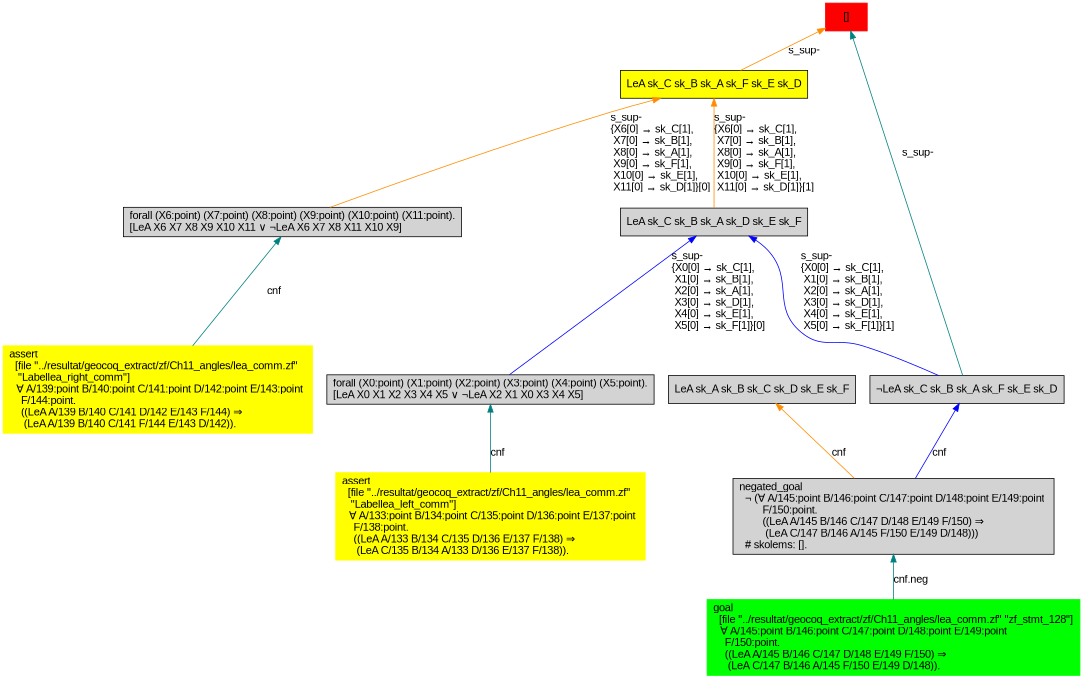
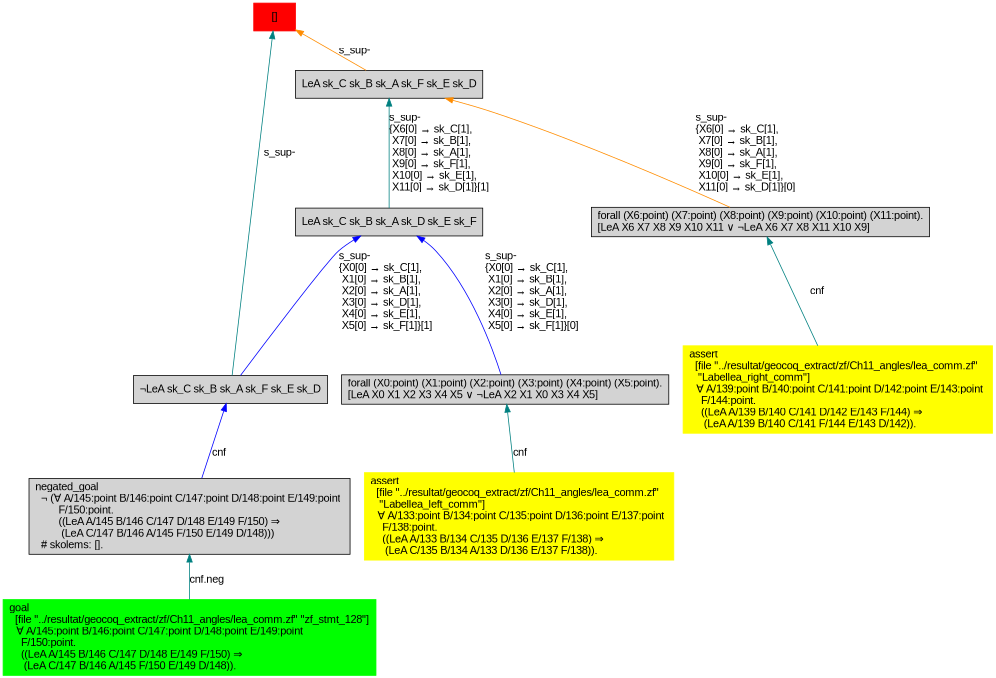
node "LeA sk_C sk_B sk_A sk_F sk_E sk_D": fillcolor yellow -> lightgrey
edge "LeA sk_C sk_B sk_A sk_D sk_E sk_F" -> "LeA sk_C sk_B sk_A sk_F sk_E sk_D": color darkorange -> teal
node "LeA sk_A sk_B sk_C sk_D sk_E sk_F": removed
